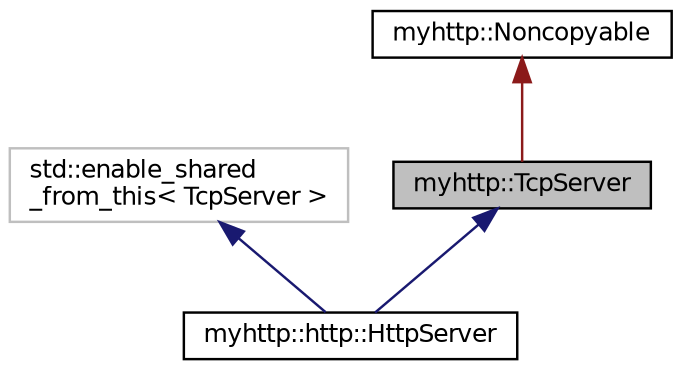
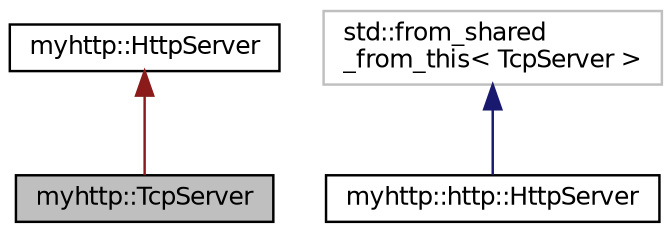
node "myhttp::Noncopyable": label "myhttp::Noncopyable" -> "myhttp::HttpServer"
node "std::enable_shared _from_this< TcpServer >": label "std::enable_shared _from_this< TcpServer >" -> "std::from_shared _from_this< TcpServer >"
edge "myhttp::http::HttpServer" -> "myhttp::TcpServer": removed
